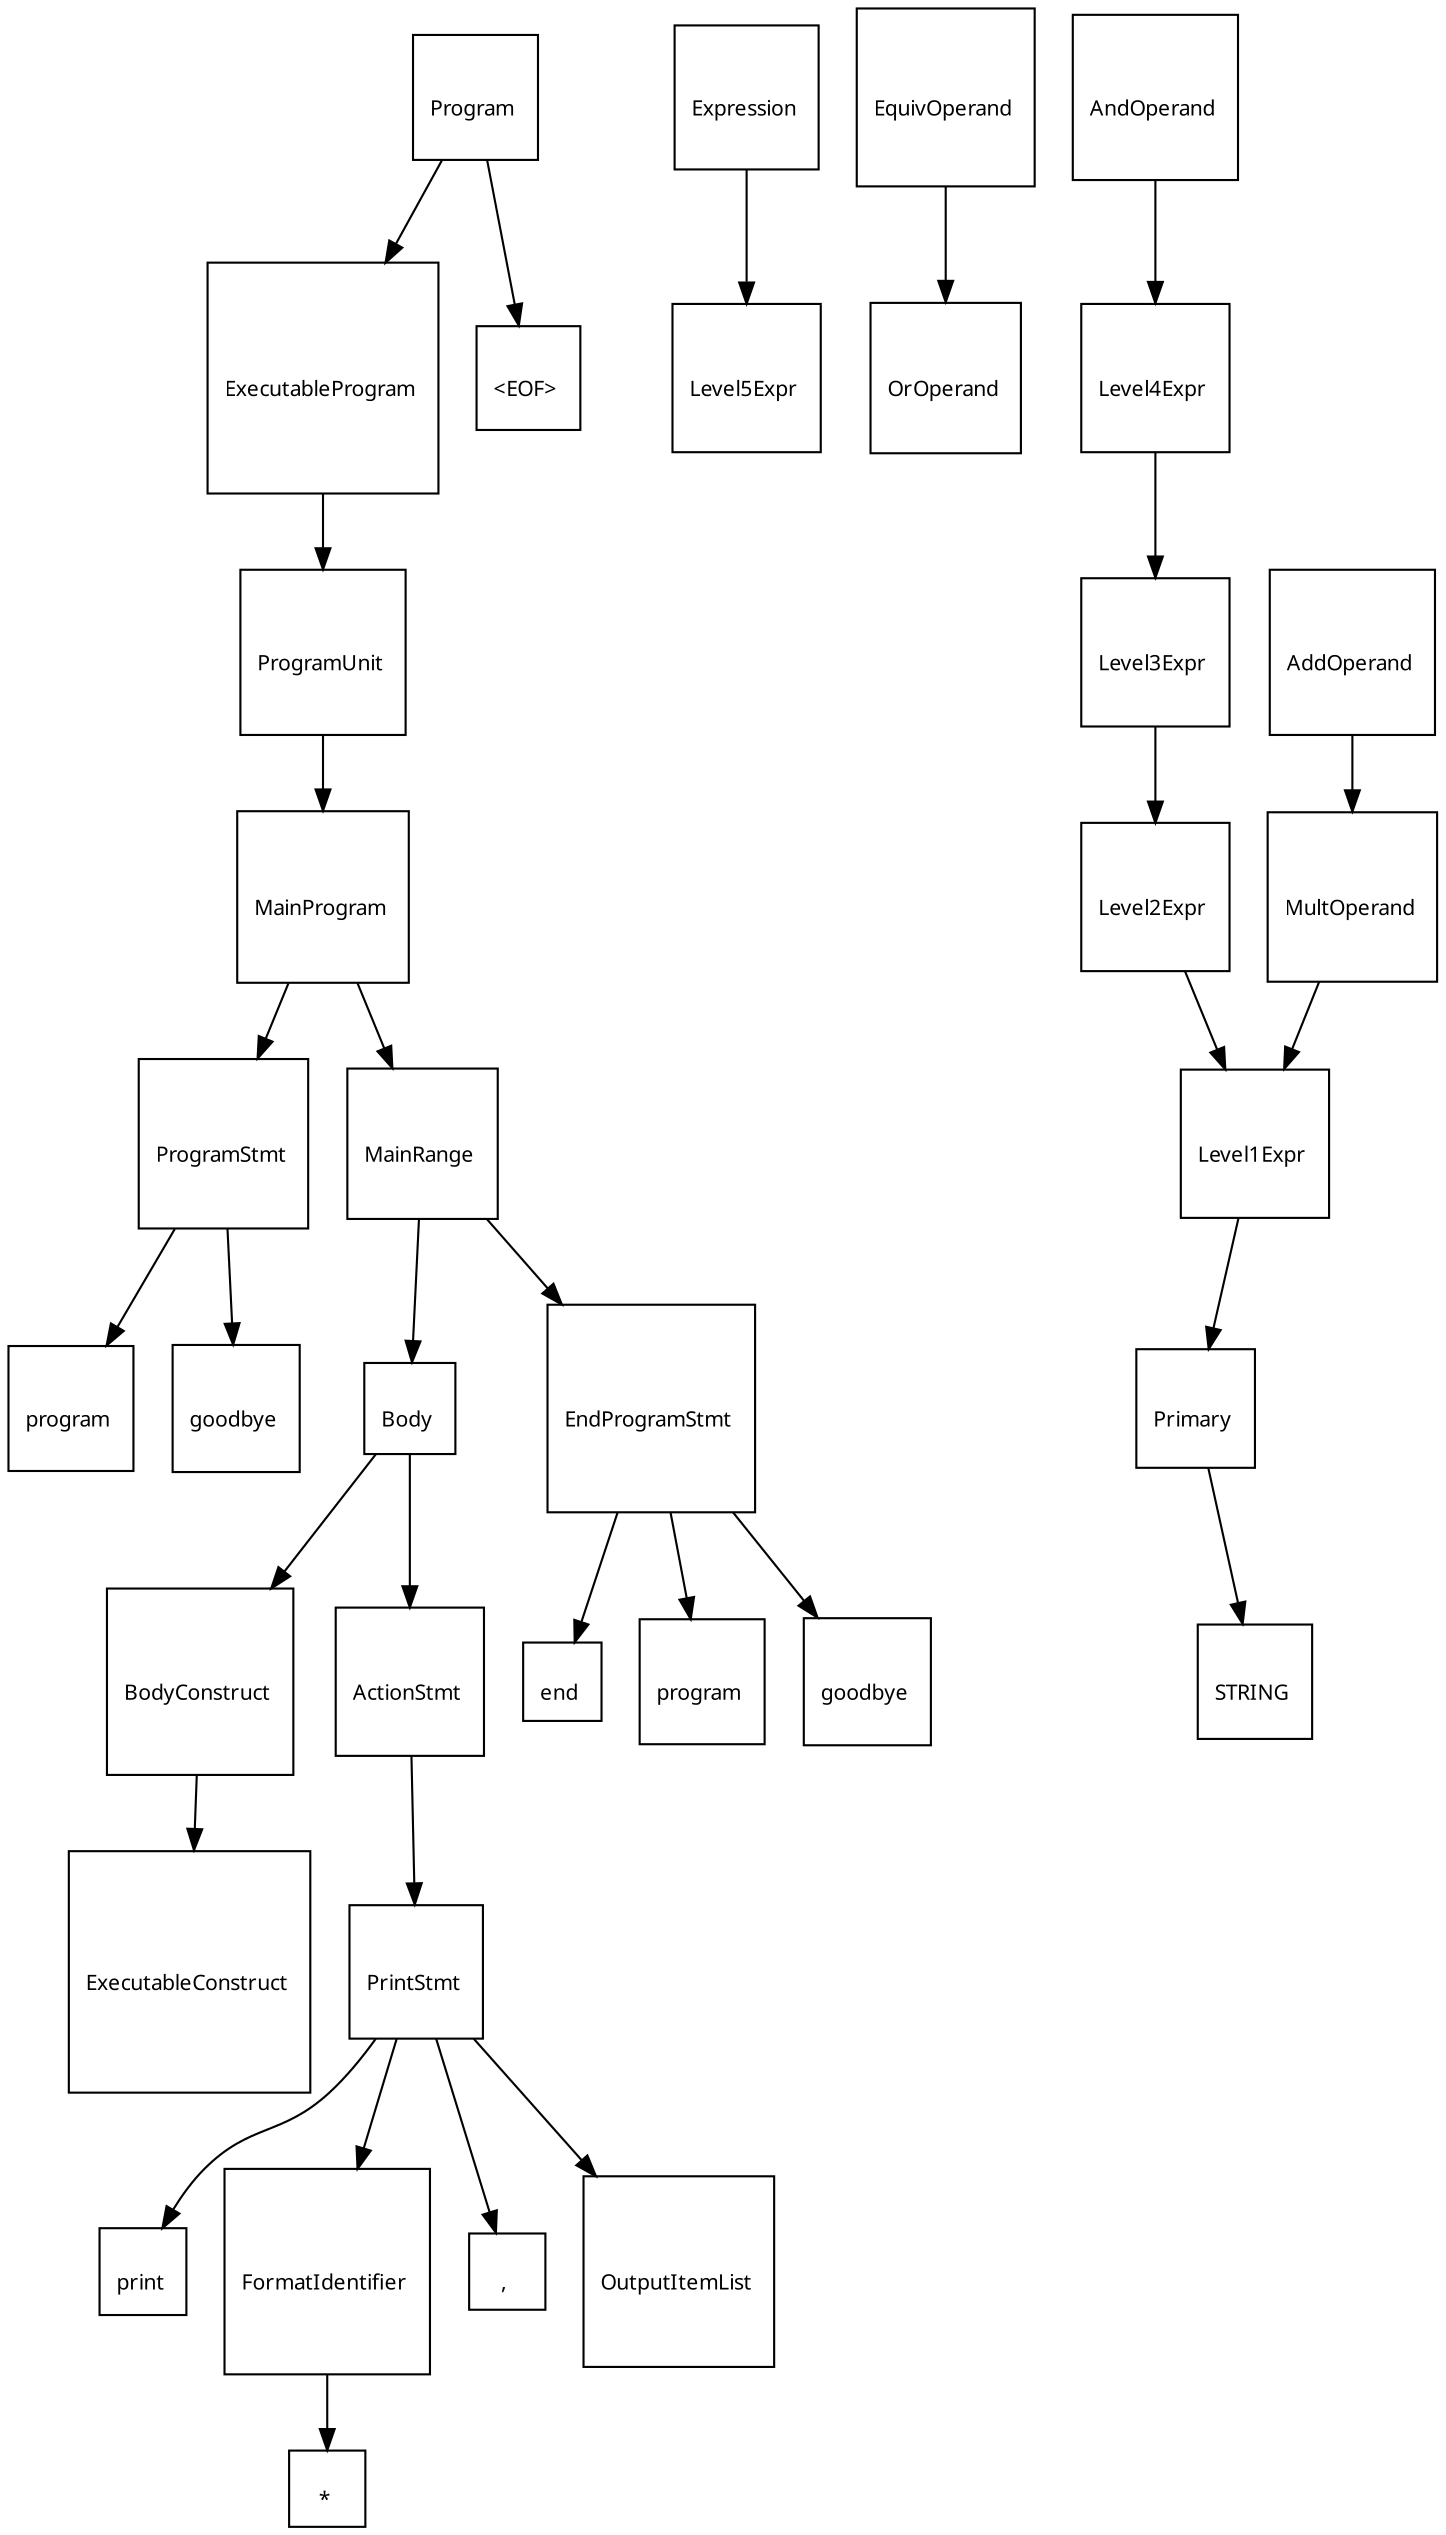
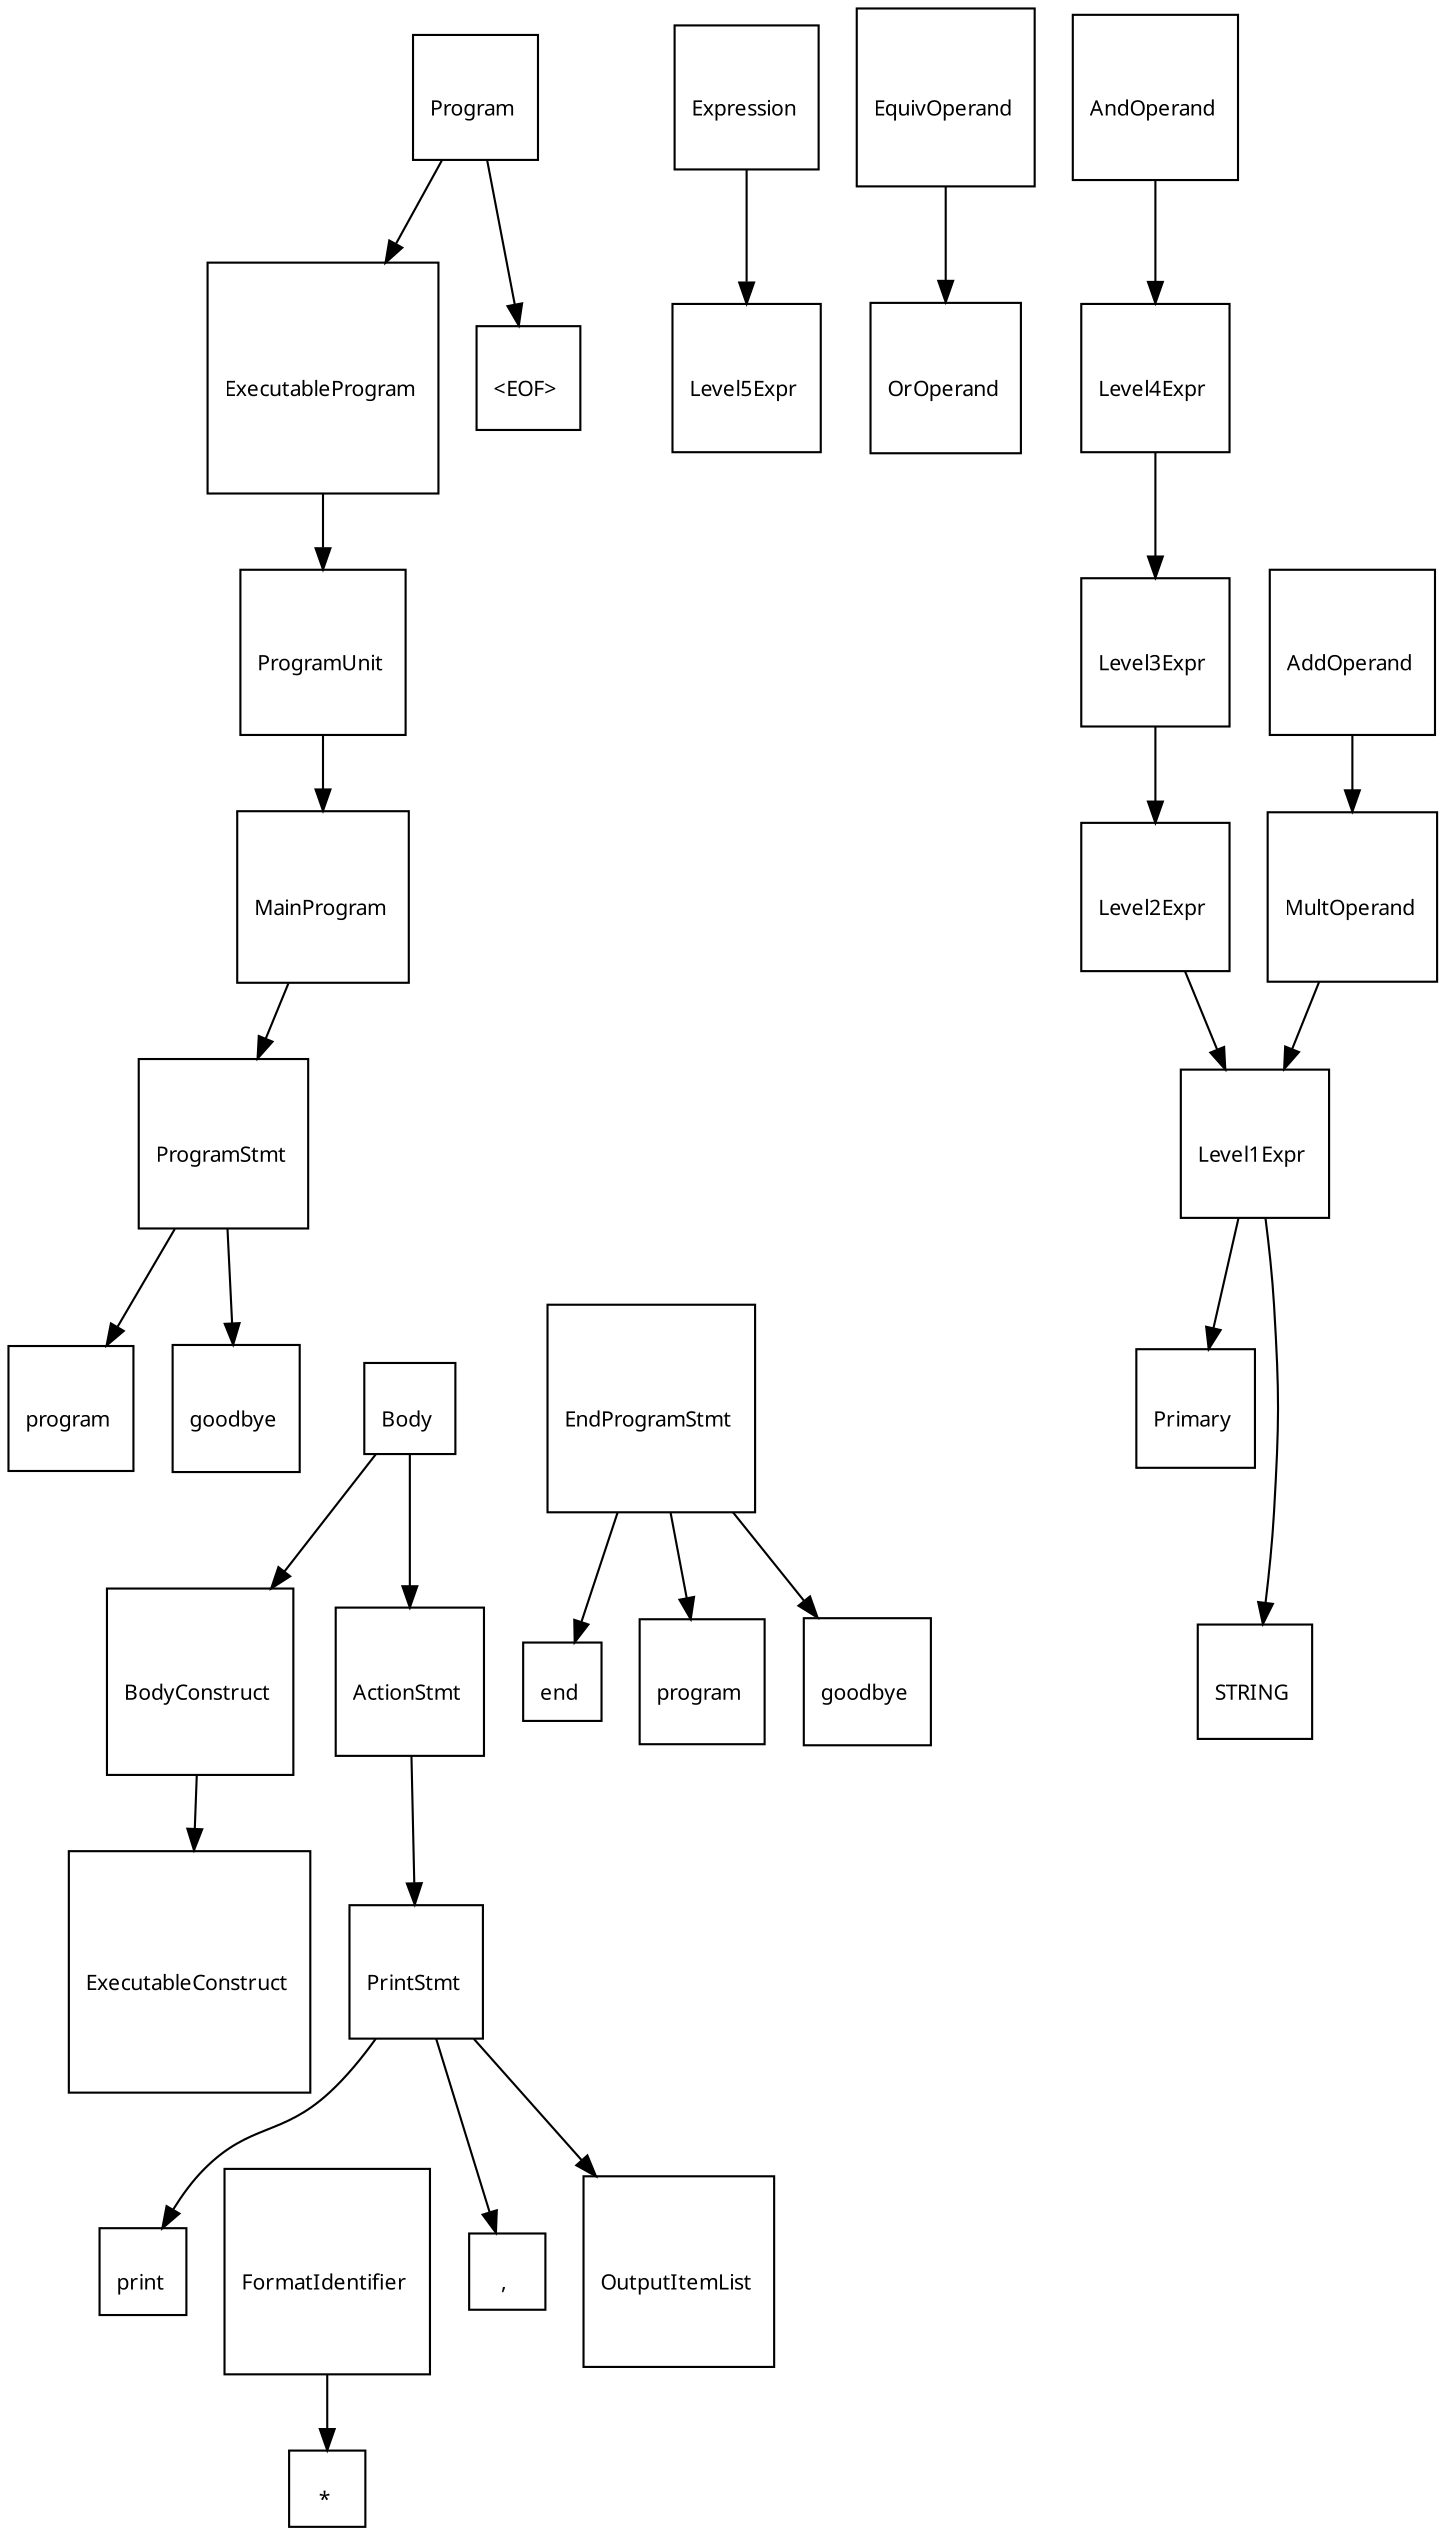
node "MainRange": removed
edge "Primary" -> "STRING": now "Level1Expr" -> "STRING"
edge "PrintStmt" -> "FormatIdentifier": removed
